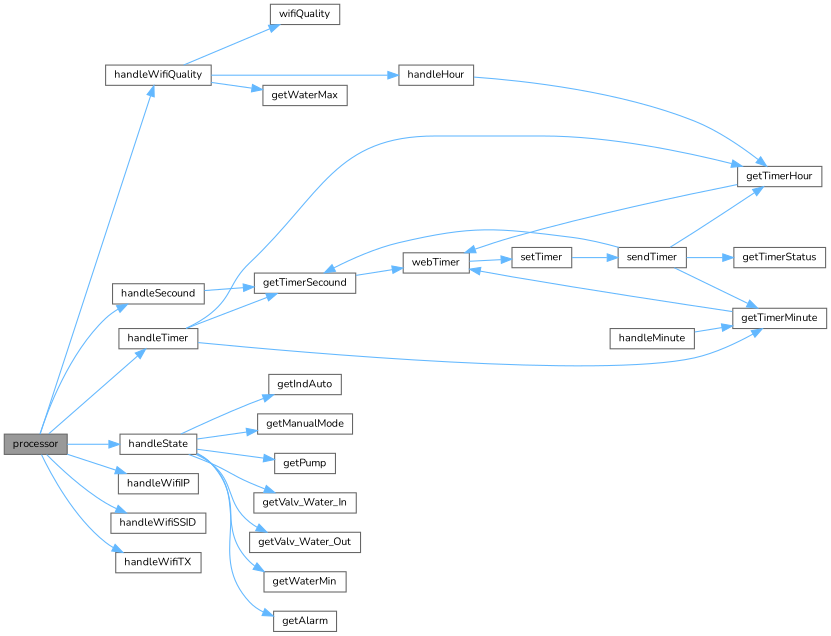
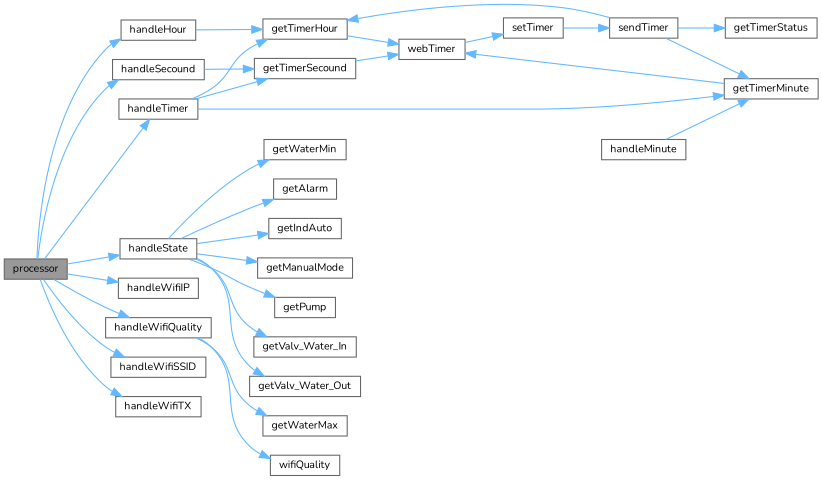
edge "handleWifiQuality" -> "handleHour": now "processor" -> "handleHour"
edge "sendTimer" -> "getTimerSecound": removed
